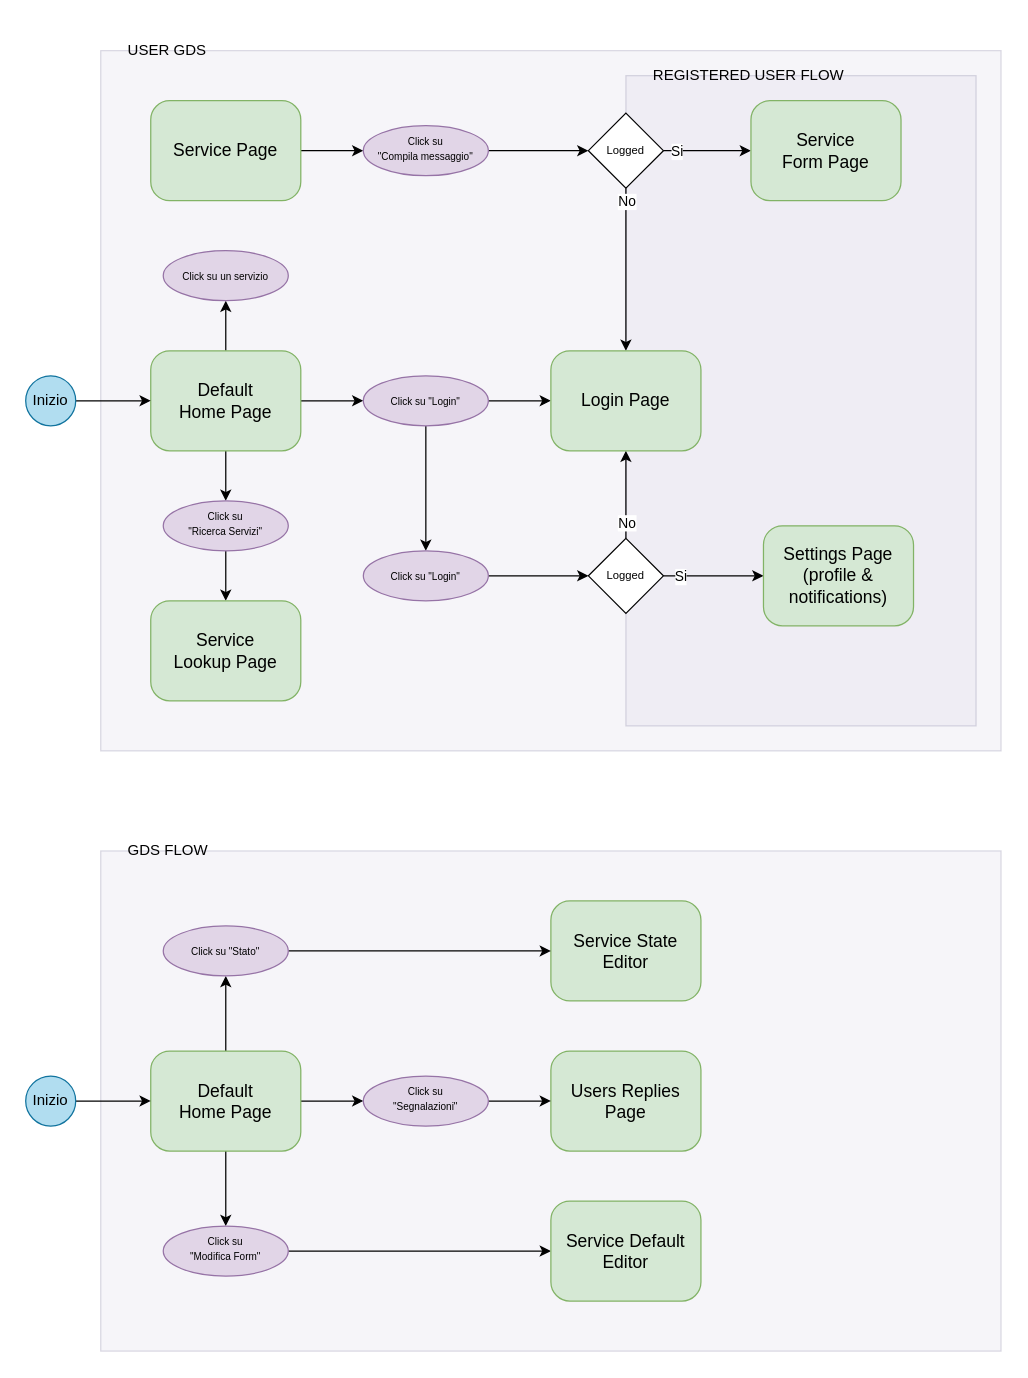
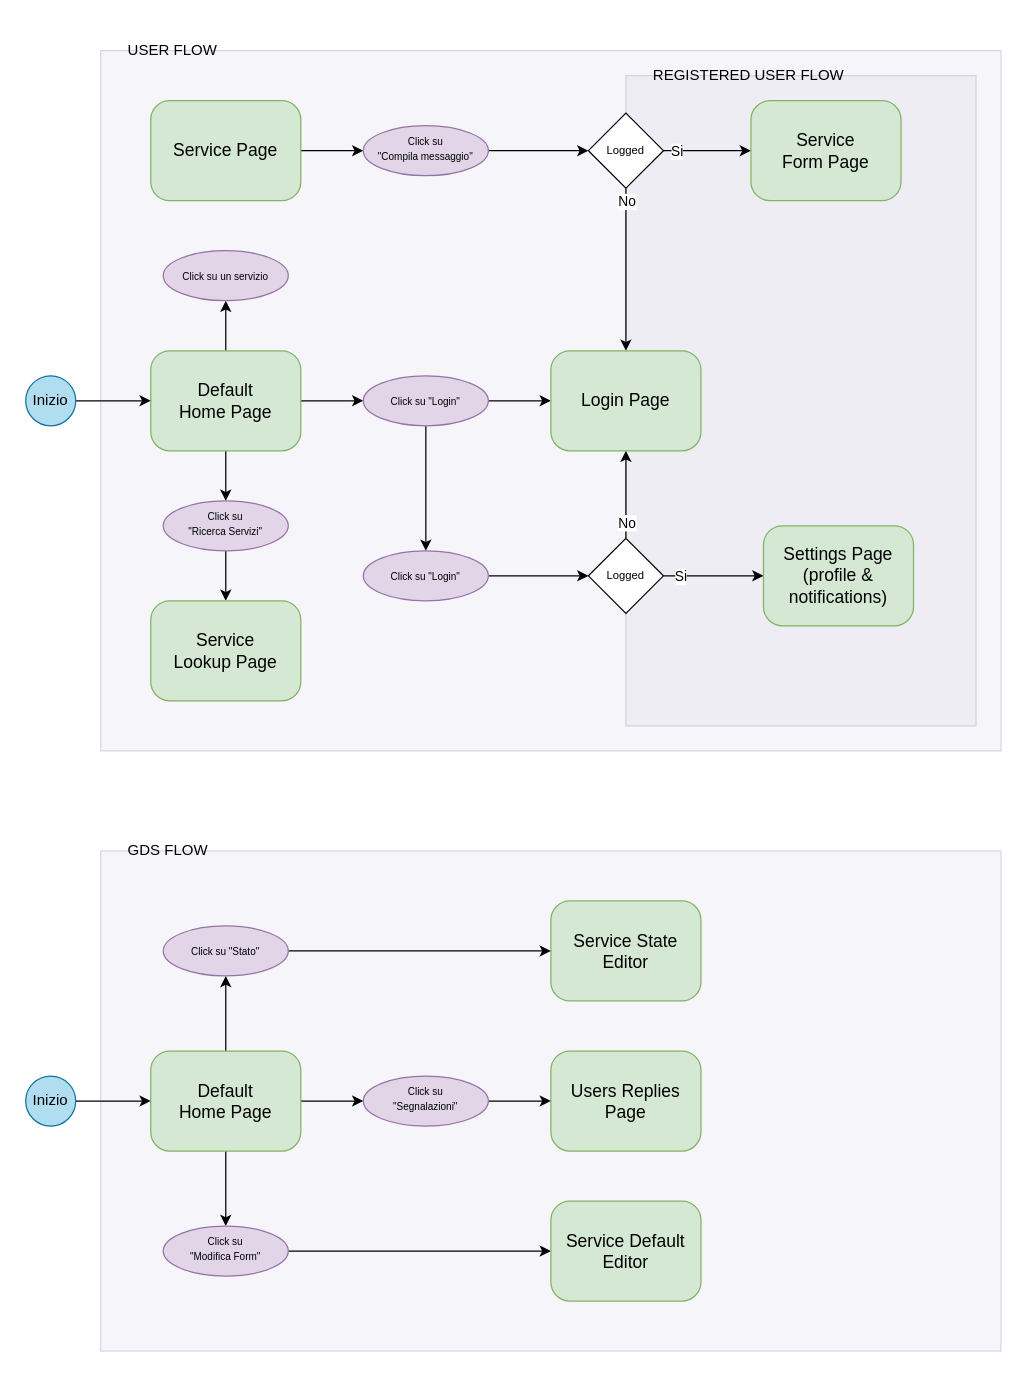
node "USER GDS": label "USER GDS" -> "USER FLOW"
